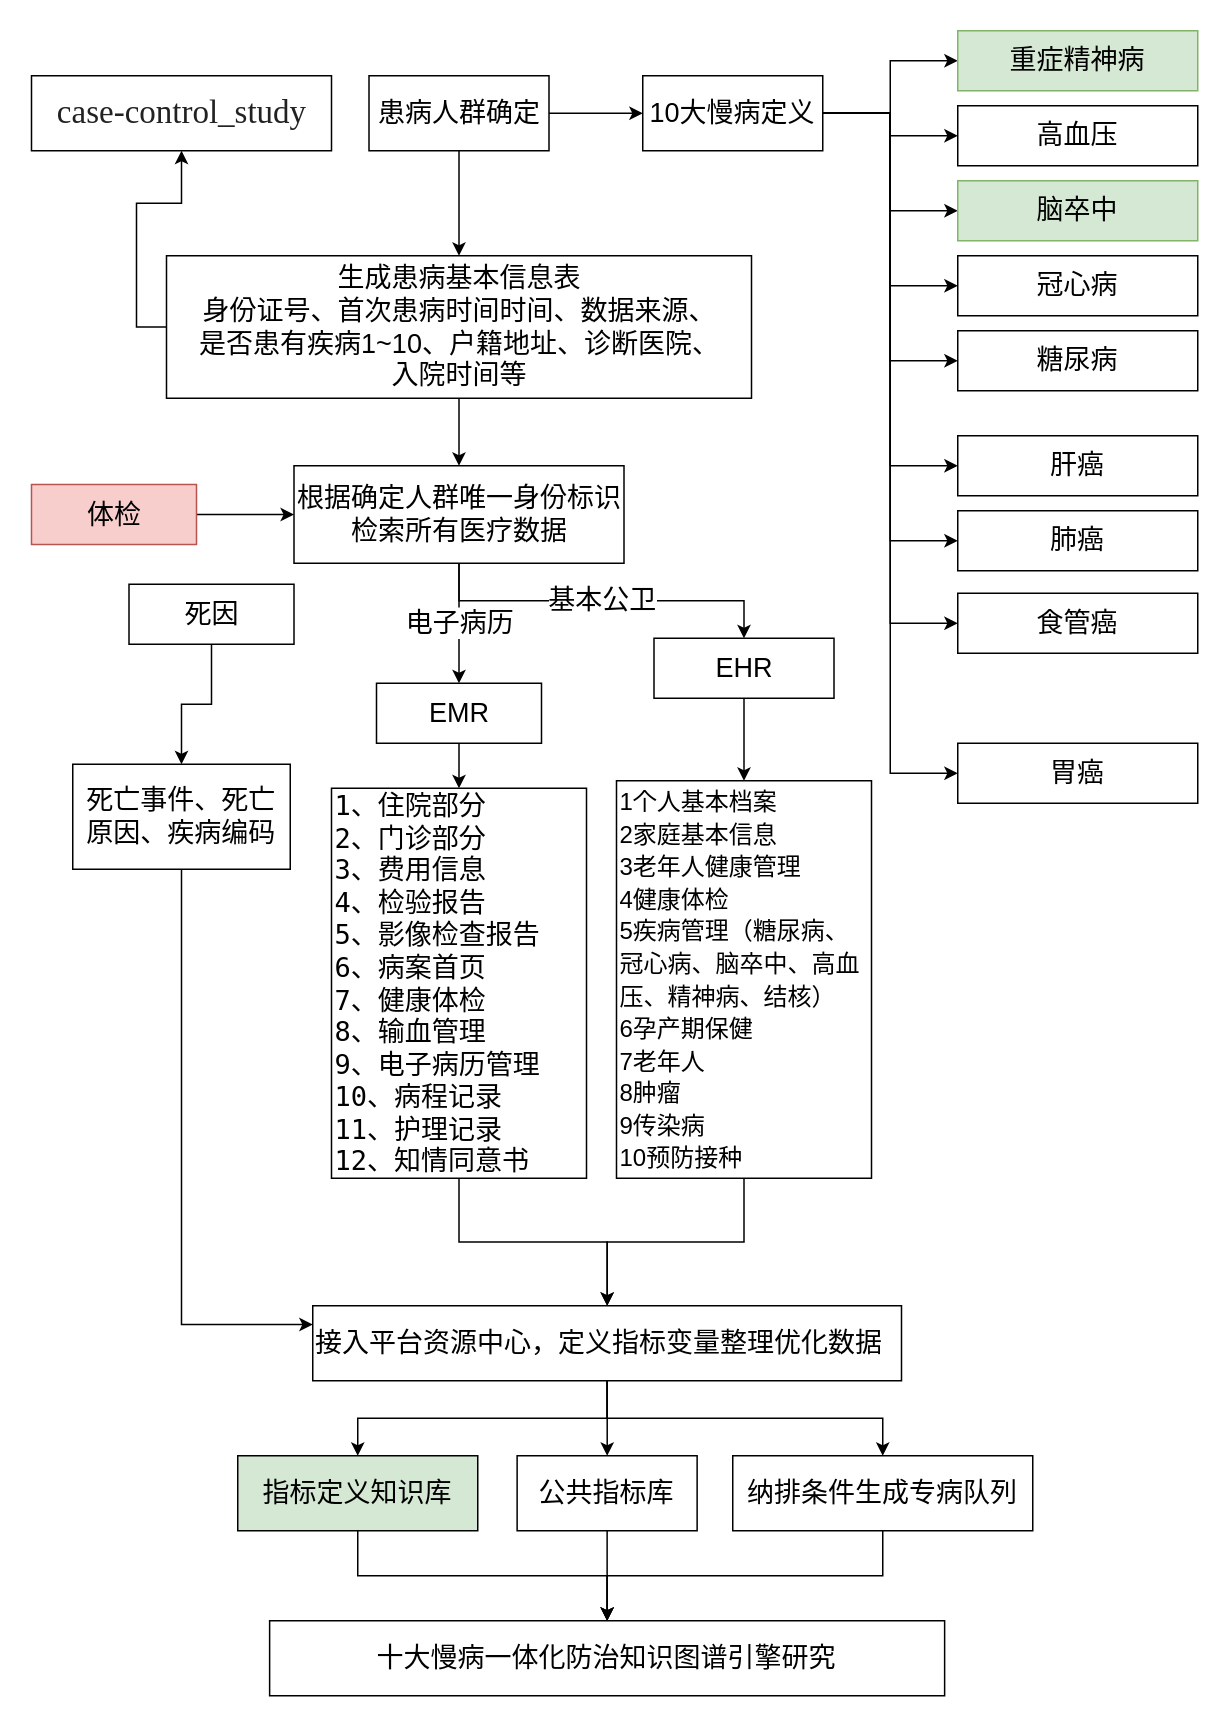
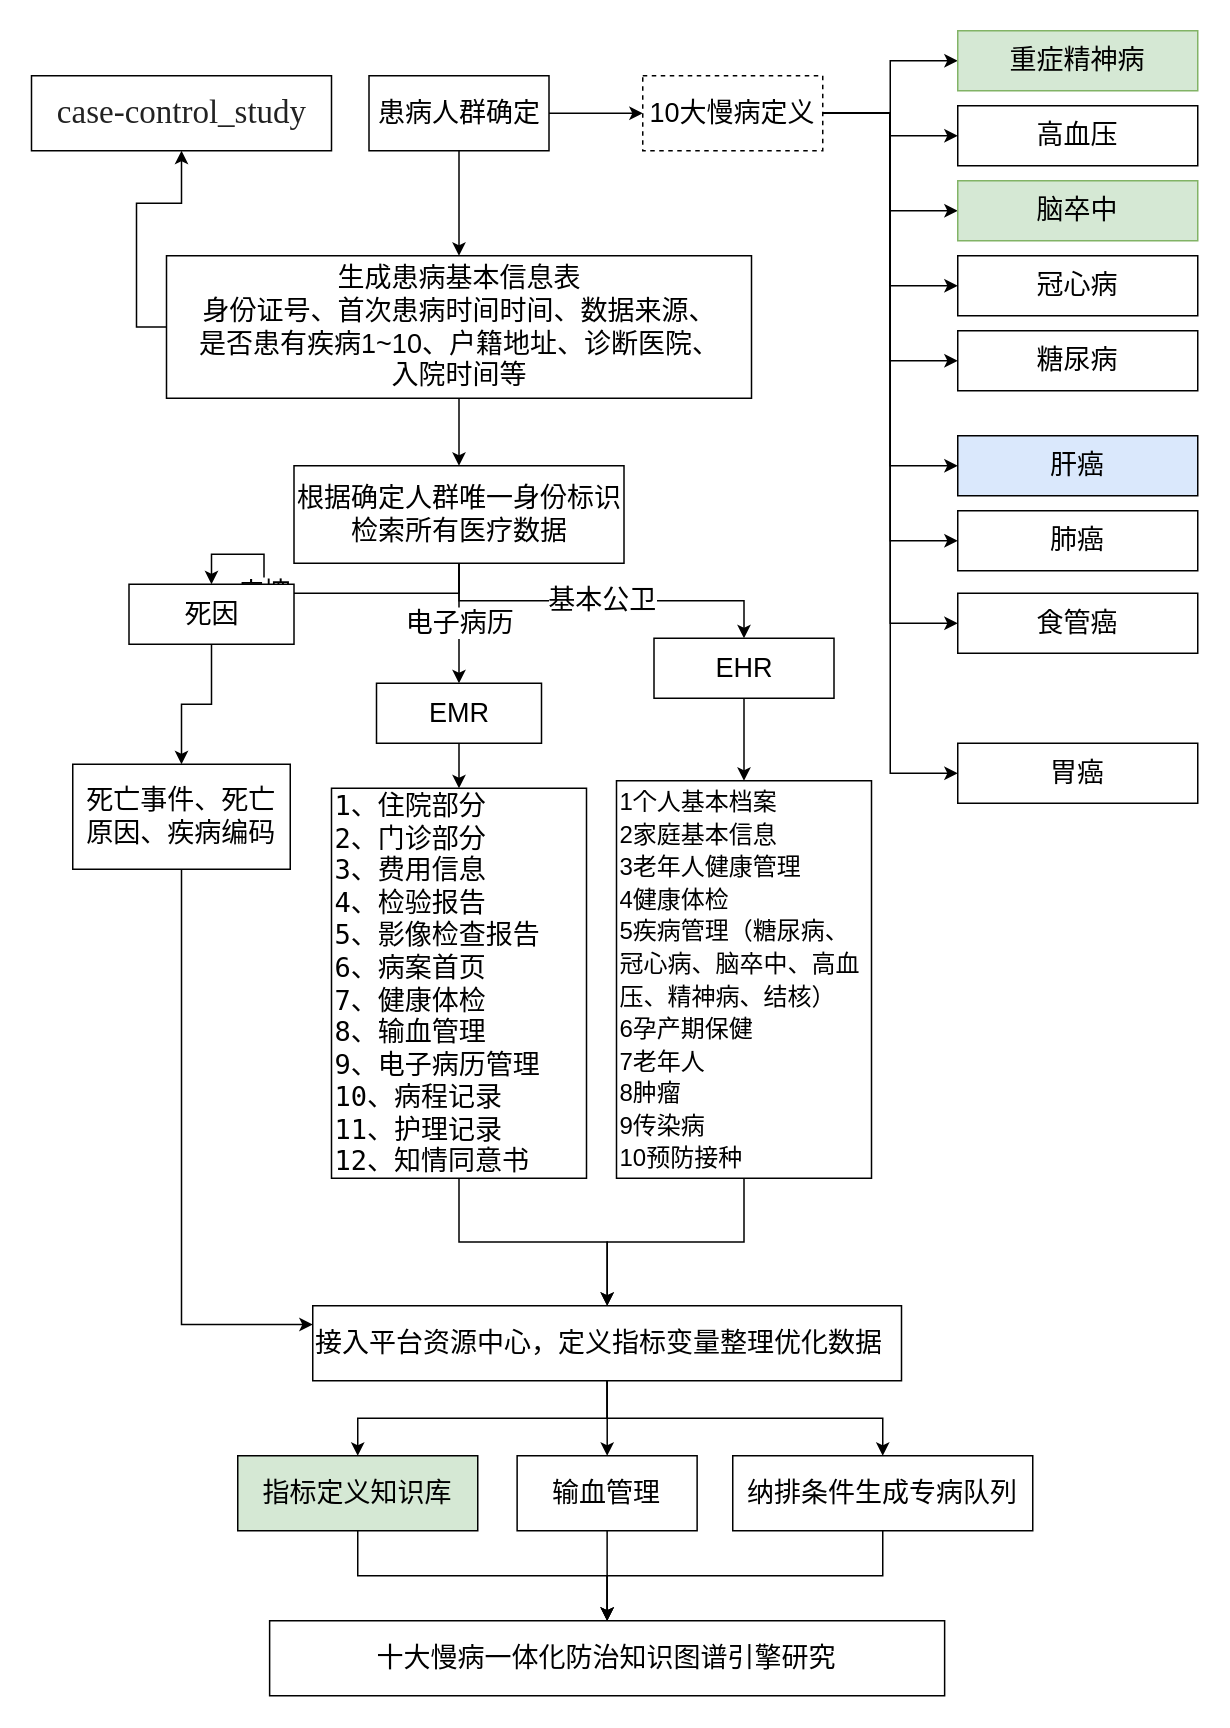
node "10大慢病定义": style solid -> dashed
node "肝癌": fillcolor #ffffff -> #dae8fc
node "体检": removed
edge "体检" -> "根据确定人群唯一身份标识检索所有医疗数据": removed
edge "根据确定人群唯一身份标识检索所有医疗数据" -> "死因": added, label "疾控"
node "公共指标库": label "公共指标库" -> "输血管理"
